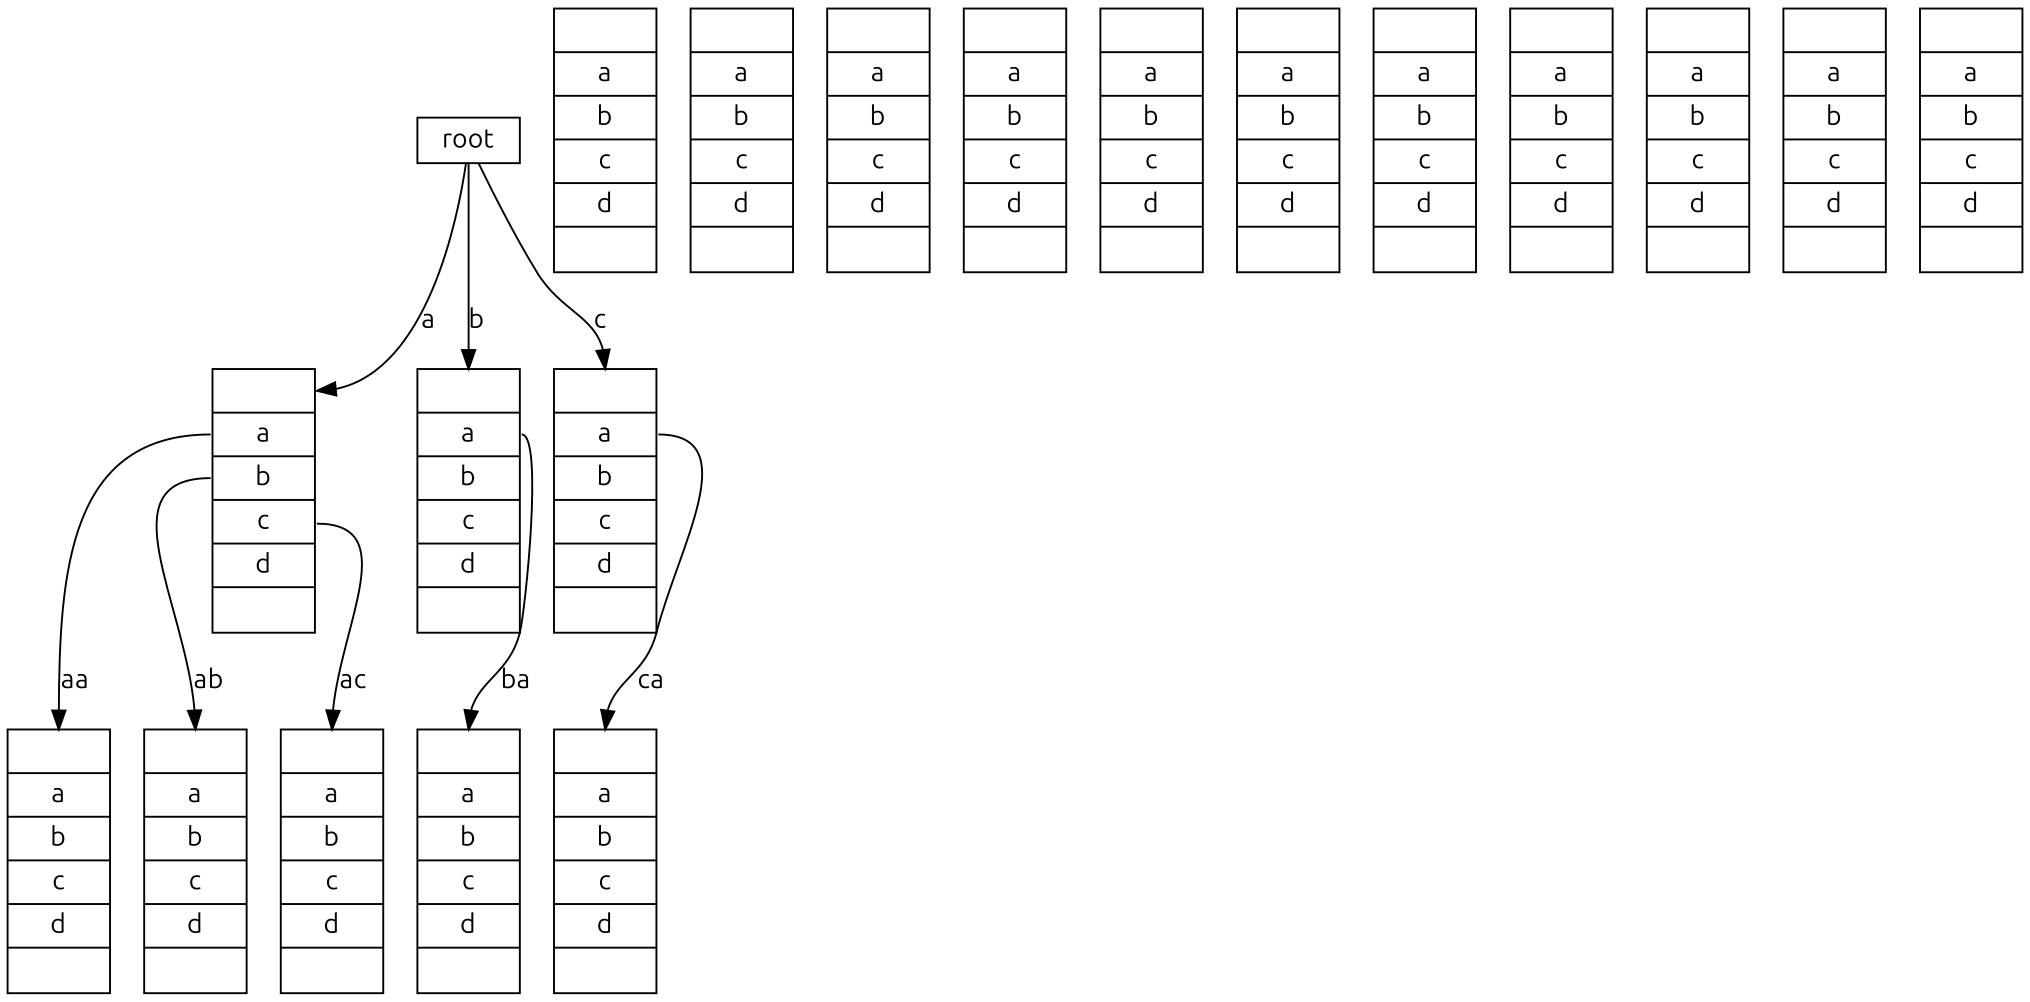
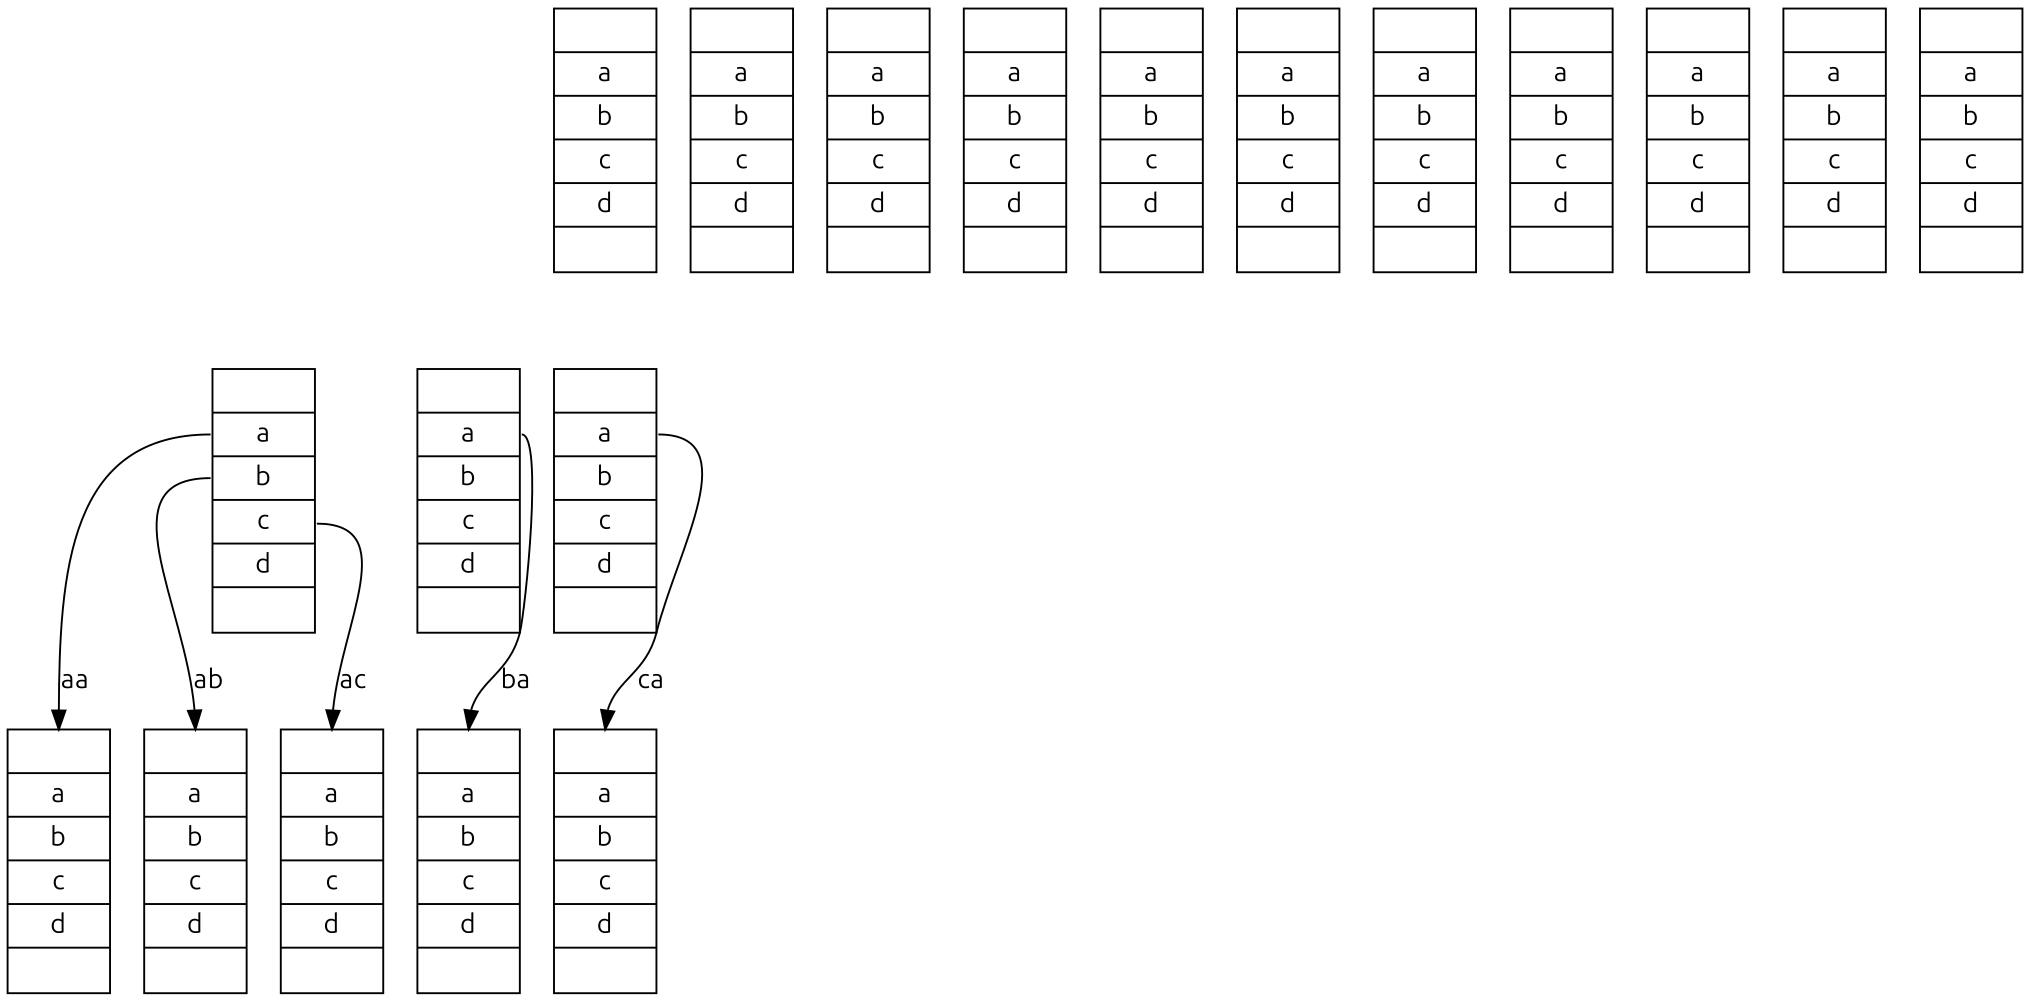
node "root": removed
